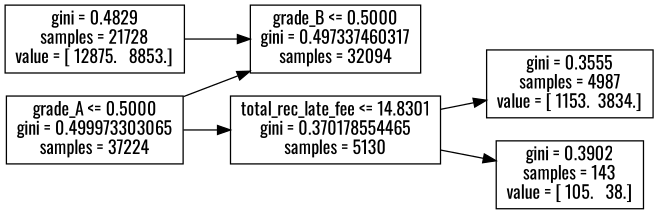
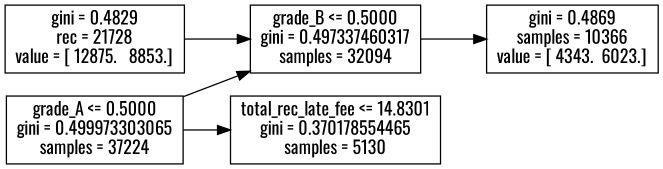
node "gini = 0.4829 samples = 21728 value = [ 12875.   8853.]": label "gini = 0.4829 samples = 21728 value = [ 12875.   8853.]" -> "gini = 0.4829 rec = 21728 value = [ 12875.   8853.]"
node "gini = 0.4869 samples = 10366 value = [ 4343.  6023.]": added
node "gini = 0.3555 samples = 4987 value = [ 1153.  3834.]": removed
node "gini = 0.3902 samples = 143 value = [ 105.   38.]": removed
